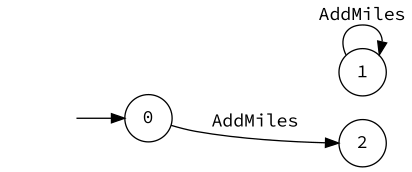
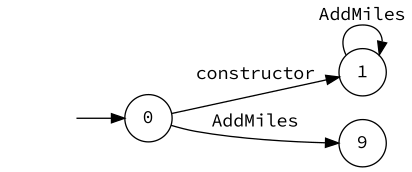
edge "0" -> "1": added, label "constructor"
node "2": label "2" -> "9"
